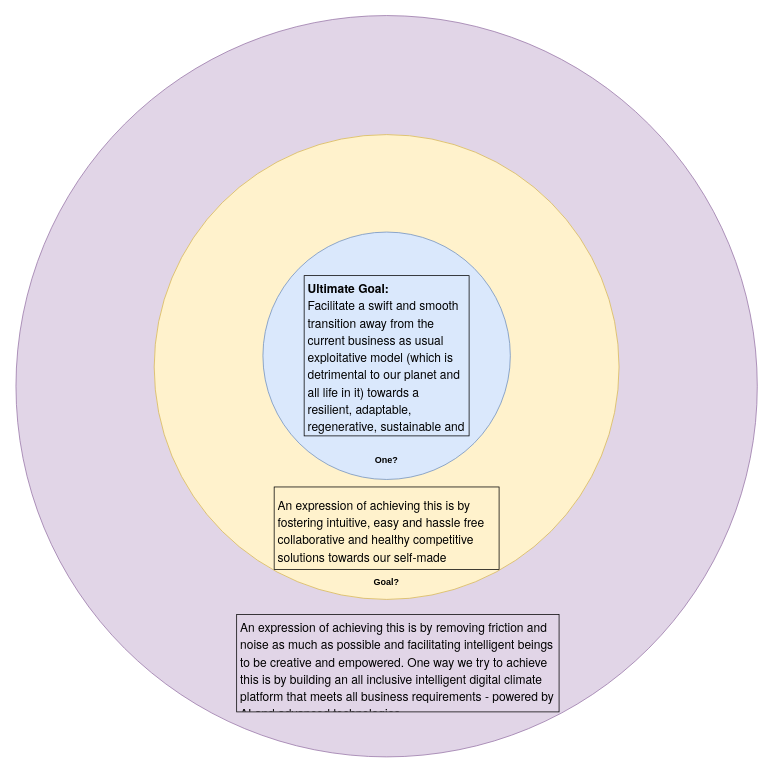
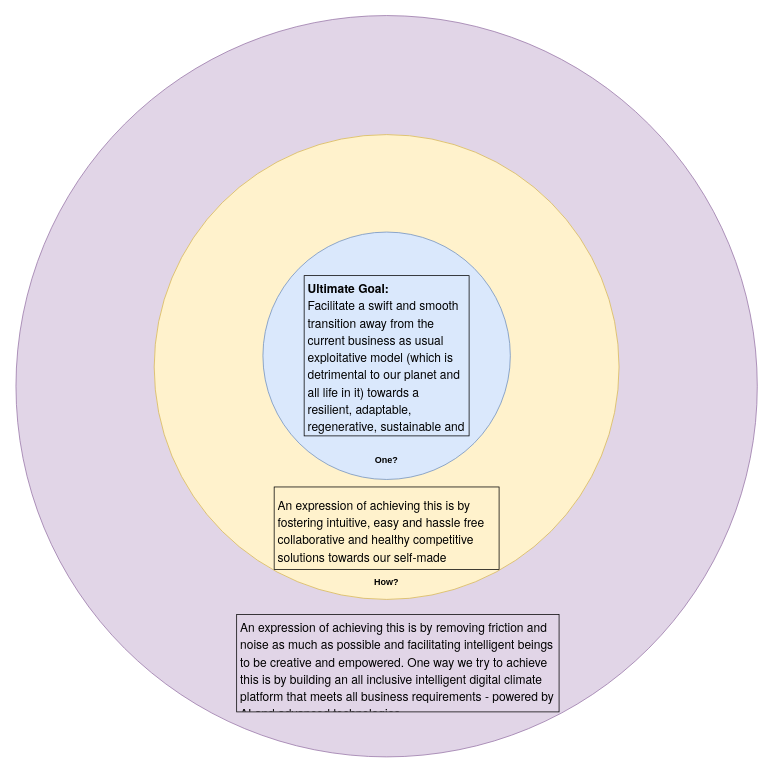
node "Goal?": label "Goal?" -> "How?"
